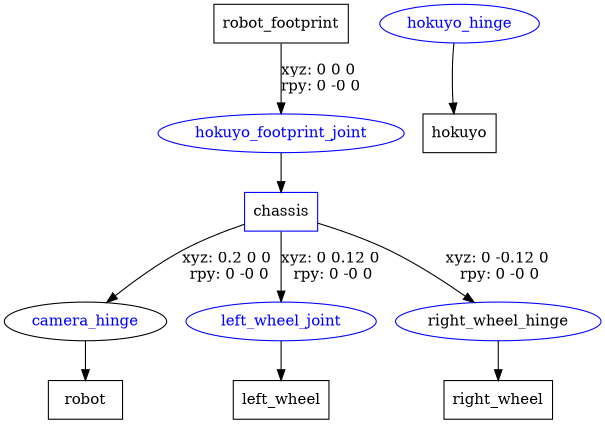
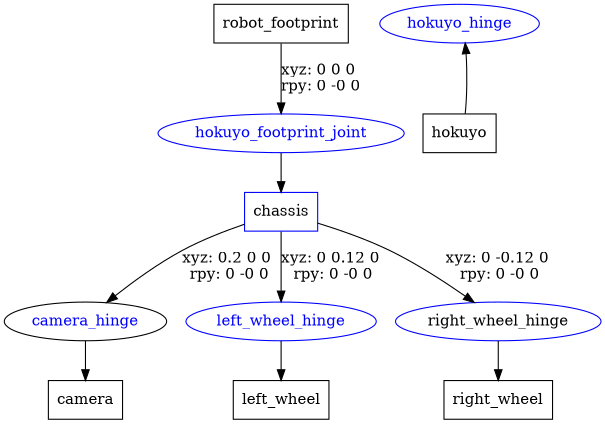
edge "hokuyo_hinge" -> "hokuyo": reversed
node "left_wheel_joint": label "left_wheel_joint" -> "left_wheel_hinge"
node "robot": label "robot" -> "camera"
